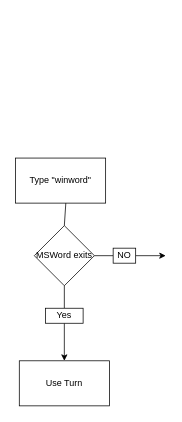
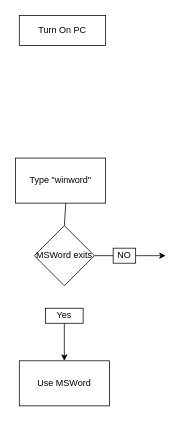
node "Turn On PC": added
edge "MSWord exits" -- "Yes": removed
node "Use Turn": label "Use Turn" -> "Use MSWord"
